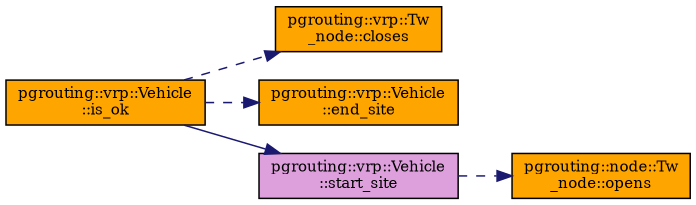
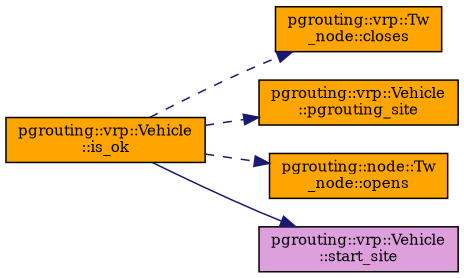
node "pgrouting::vrp::Vehicle ::end_site": label "pgrouting::vrp::Vehicle ::end_site" -> "pgrouting::vrp::Vehicle ::pgrouting_site"
edge "pgrouting::vrp::Vehicle ::start_site" -> "pgrouting::node::Tw _node::opens": now "pgrouting::vrp::Vehicle ::is_ok" -> "pgrouting::node::Tw _node::opens"
